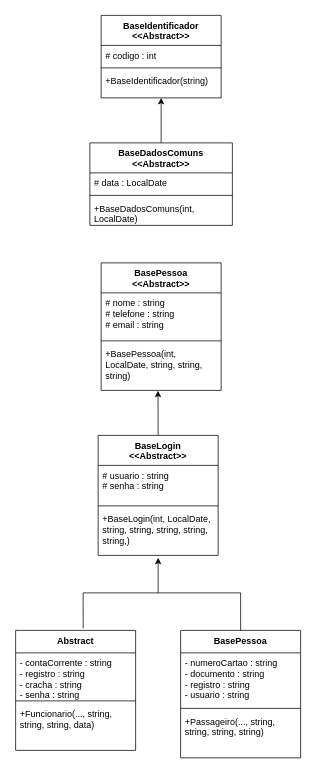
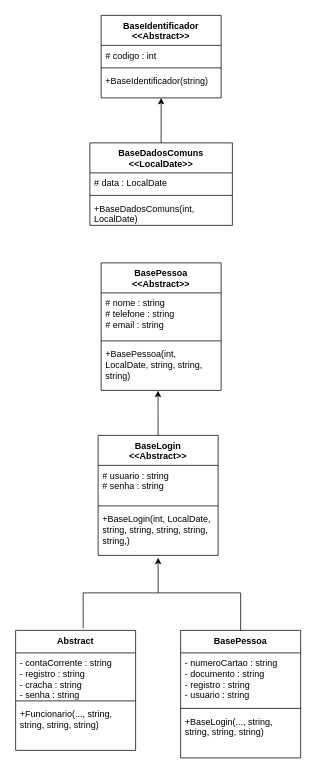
node "BaseDadosComuns <<Abstract>>": label "BaseDadosComuns <<Abstract>>" -> "BaseDadosComuns <<LocalDate>>"
node "+Funcionario(..., string, string, string, data)": label "+Funcionario(..., string, string, string, data)" -> "+Funcionario(..., string, string, string, string)"
node "+Passageiro(..., string, string, string, string)": label "+Passageiro(..., string, string, string, string)" -> "+BaseLogin(..., string, string, string, string)"
